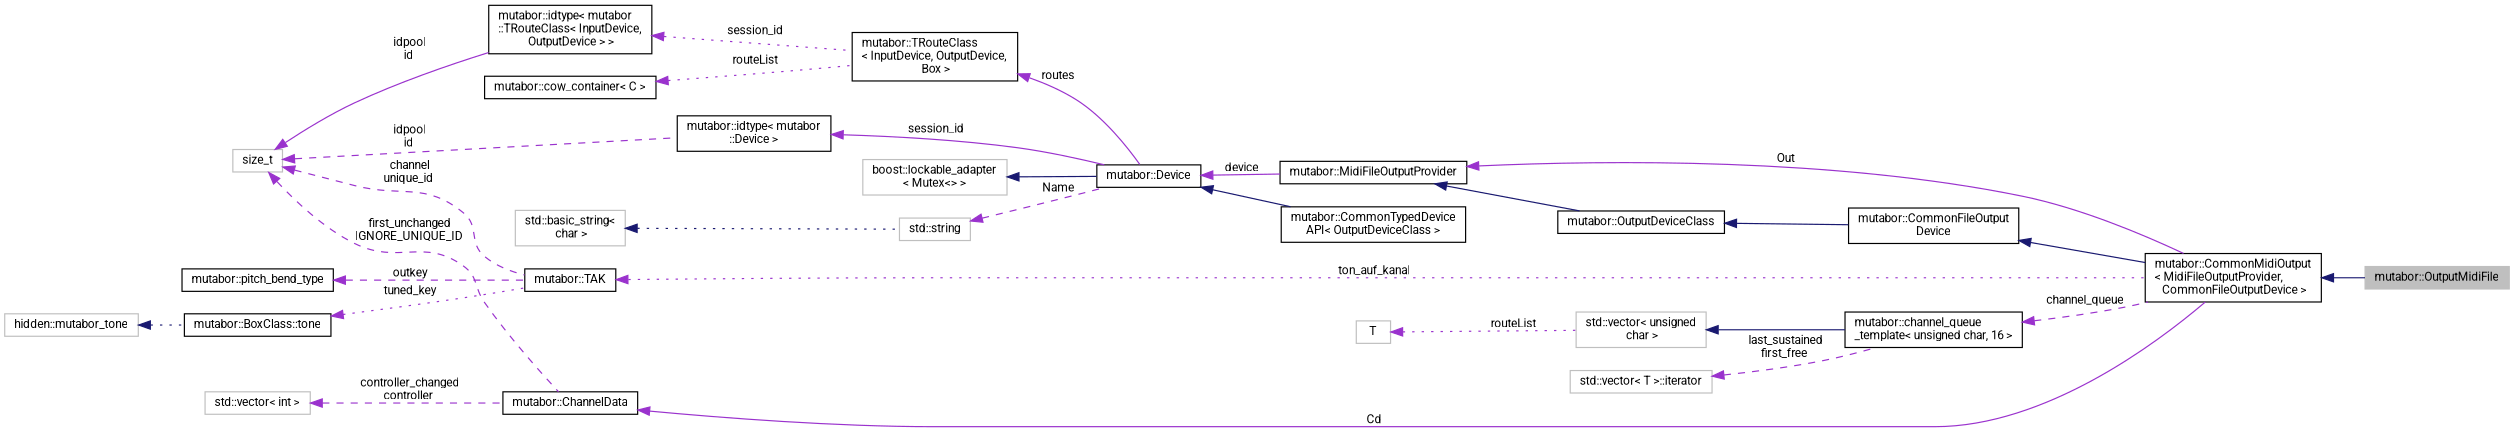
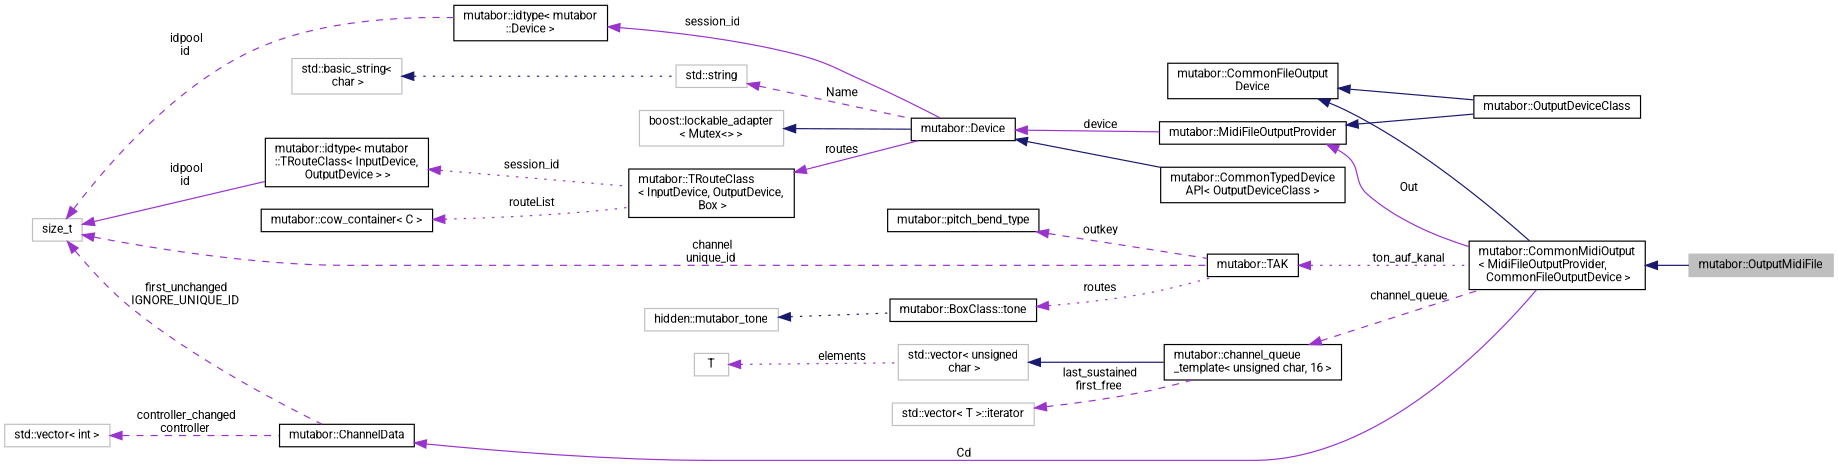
edge "mutabor::CommonFileOutput Device" -> "mutabor::OutputDeviceClass": reversed
edge "mutabor::TAK" -> "mutabor::BoxClass::tone": label " tuned_key" -> " routes"
edge "std::vector< unsigned char >" -> "T": label " routeList" -> " elements"
